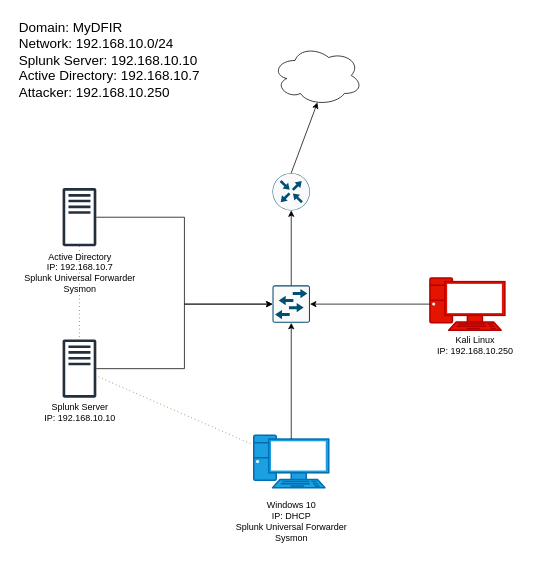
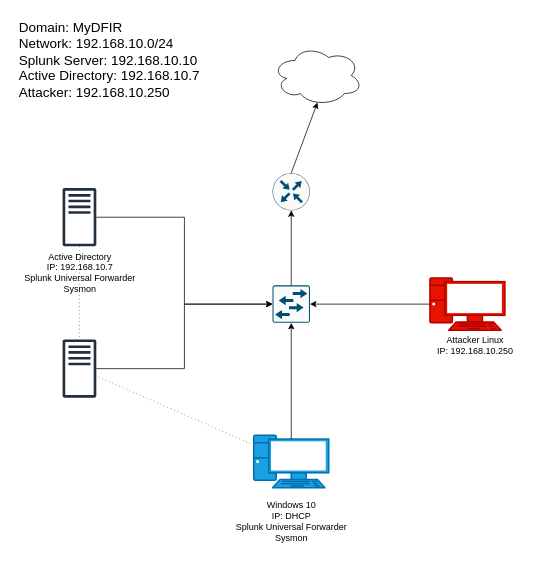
node "Kali Linux IP: 192.168.10.250": label "Kali Linux IP: 192.168.10.250" -> "Attacker Linux IP: 192.168.10.250"
node "Splunk Server IP: 192.168.10.10": removed
